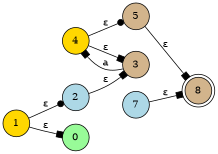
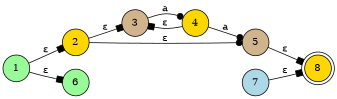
edge "4" -> "5": label "ε" -> "a"
edge "2" -> "5": added, label "ε"
edge "3" -> "4": arrowhead box -> dot
node "8": fillcolor tan -> gold
node "2": fillcolor lightblue -> gold
edge "1" -> "2": arrowhead dot -> box
node "1": fillcolor gold -> palegreen
node "0": label "0" -> "6"
